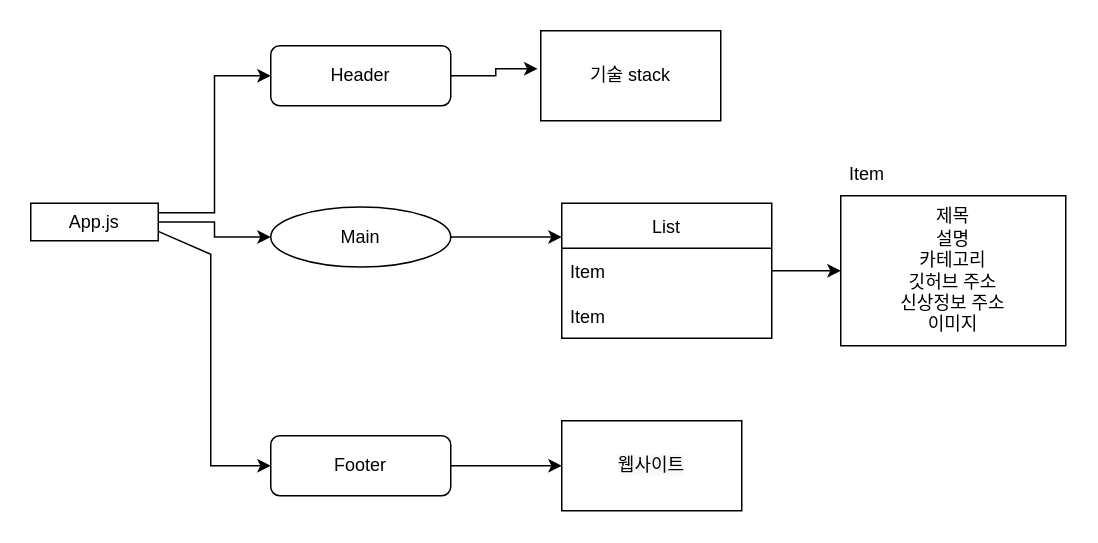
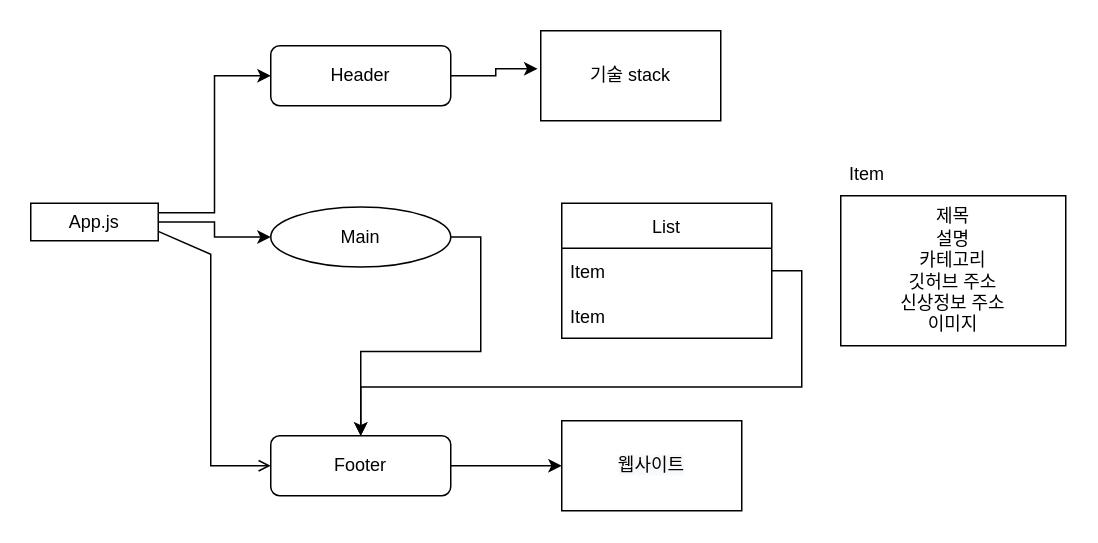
edge "Main" -> "List": now "Main" -> "Footer"
edge "List" -> "제목 설명 카테고리 깃허브 주소 신상정보 주소 이미지": now "List" -> "Footer"
edge "App.js" -> "Footer": arrowhead classic -> open
